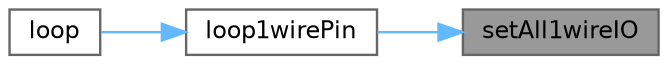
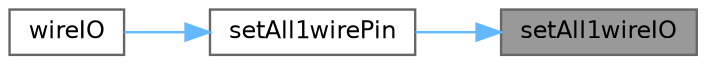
node "loop": label "loop" -> "wireIO"
node "loop1wirePin": label "loop1wirePin" -> "setAll1wirePin"
